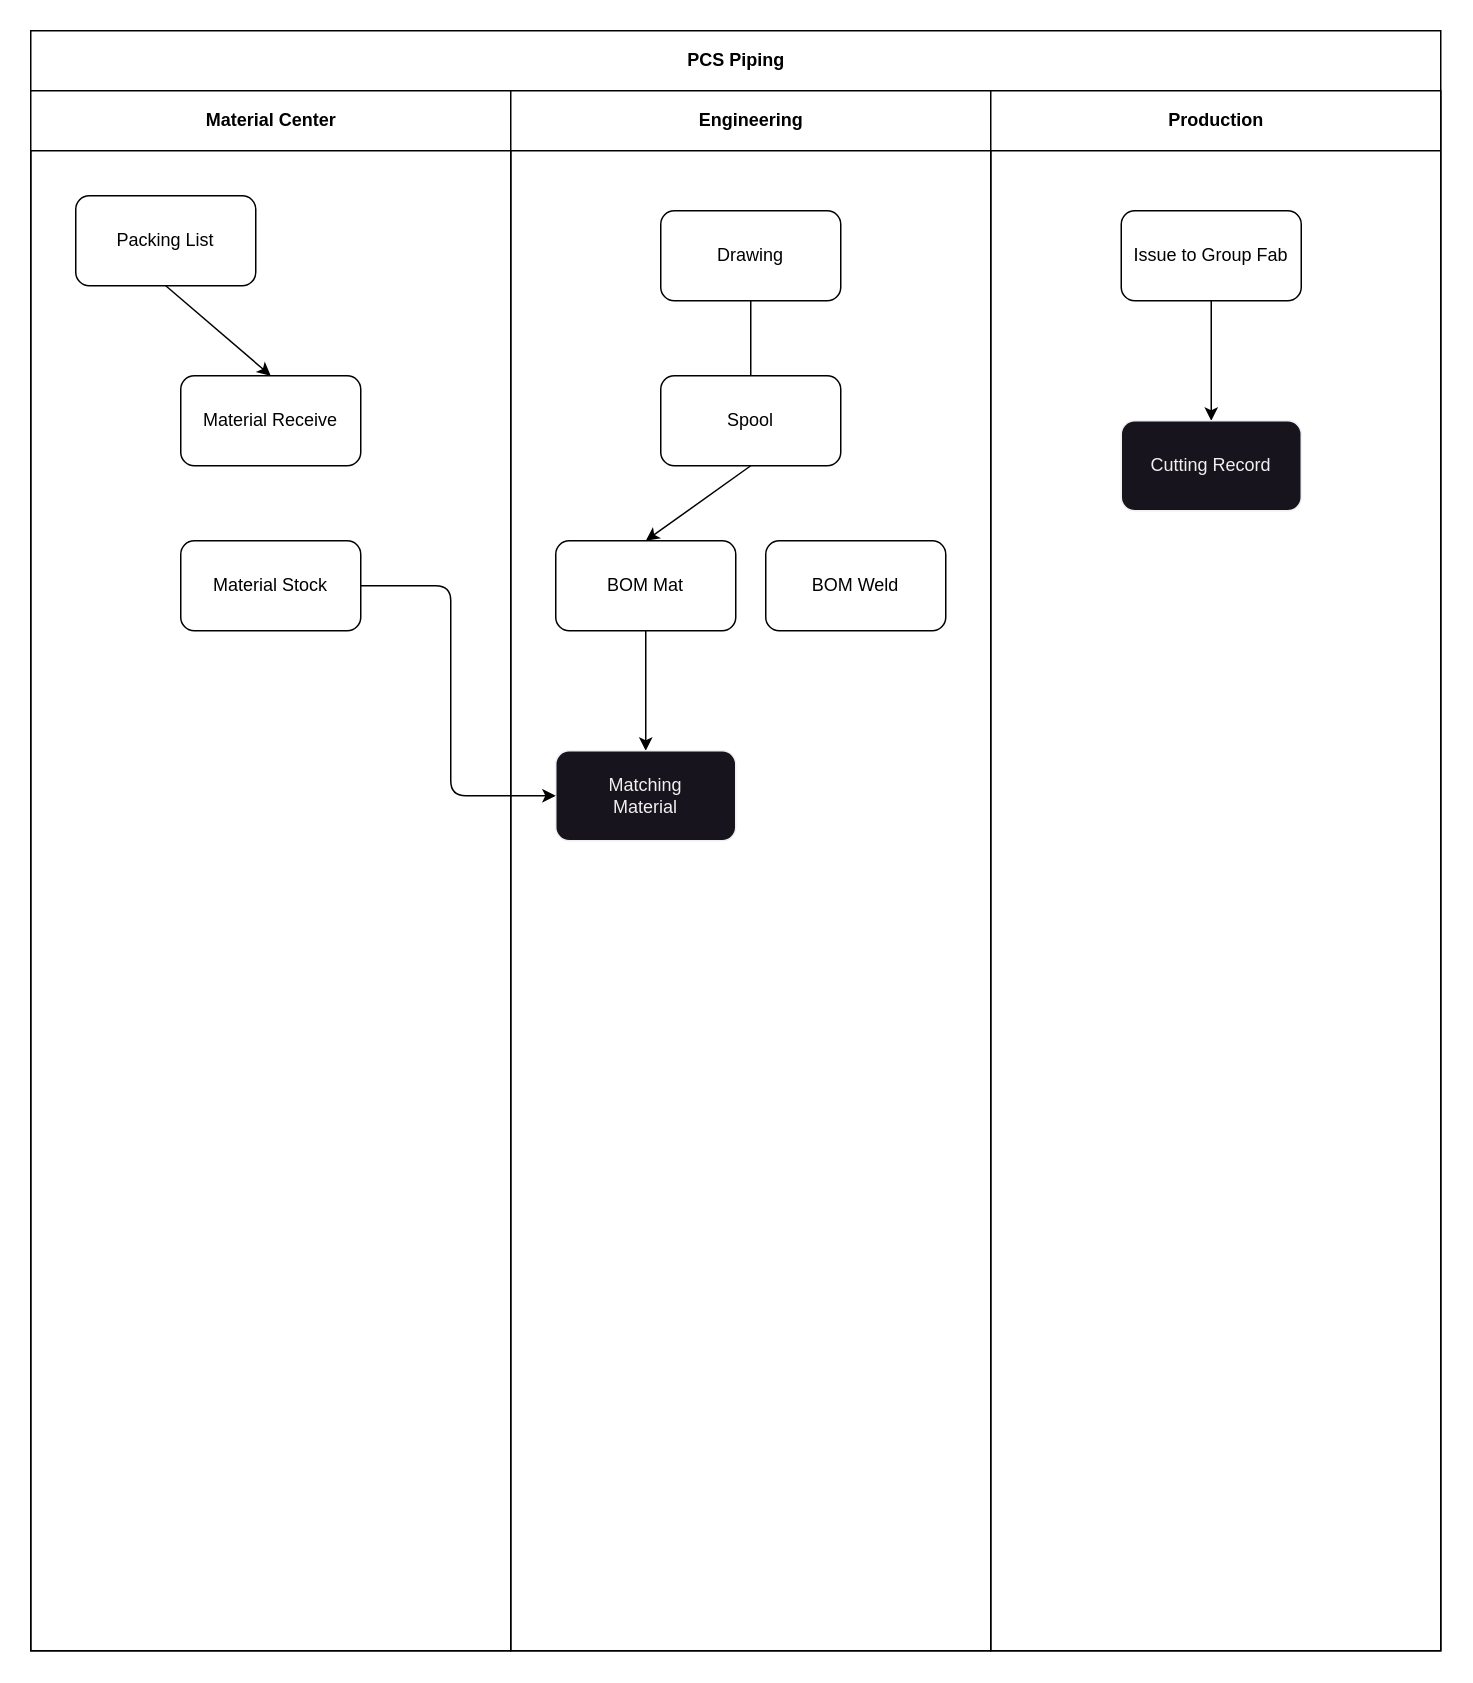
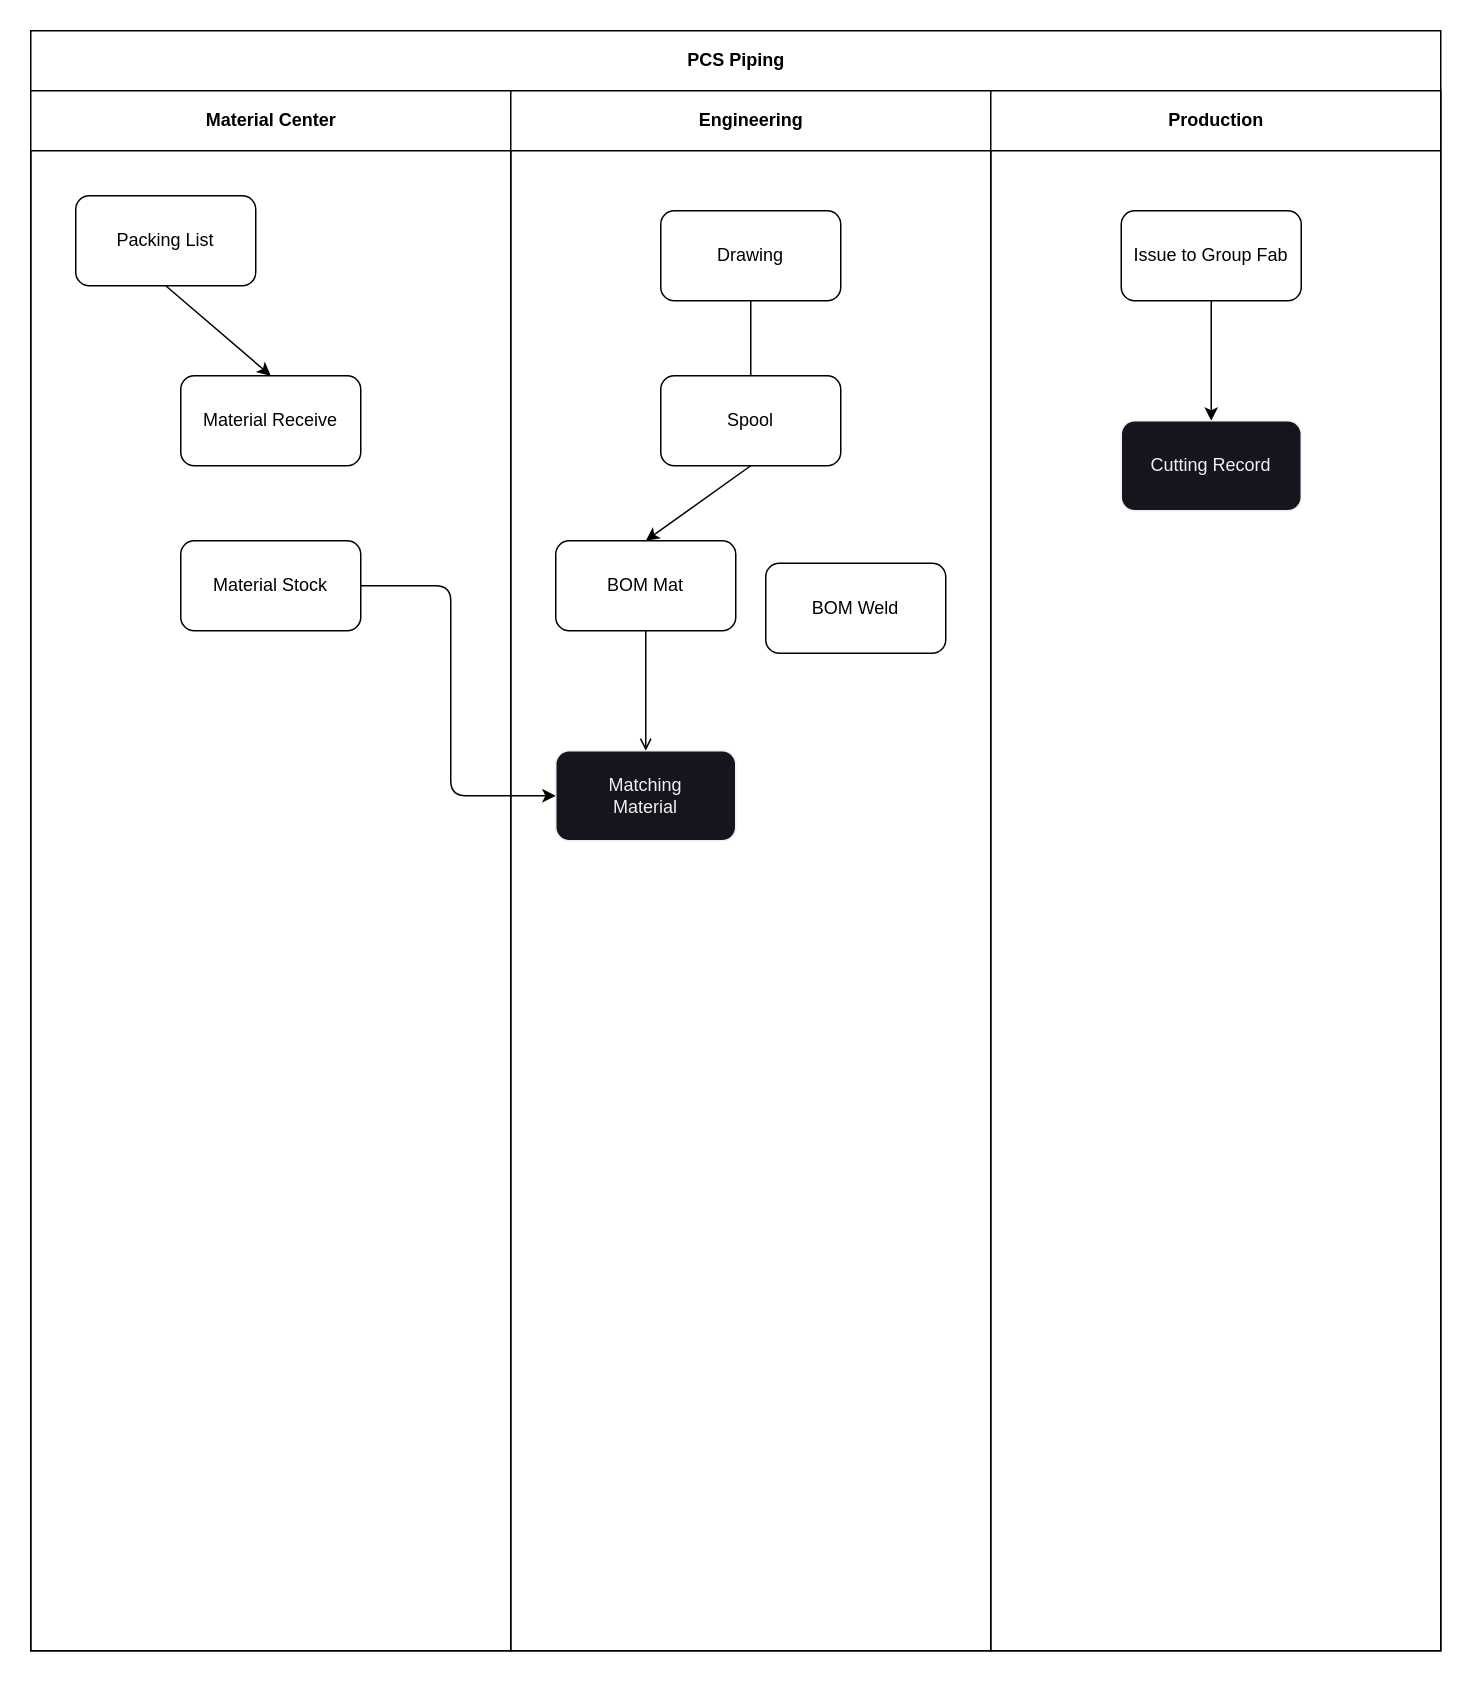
node "BOM Weld": moved (856, 586) -> (856, 608)
edge "BOM Mat" -> "Matching Material": arrowhead classic -> open
